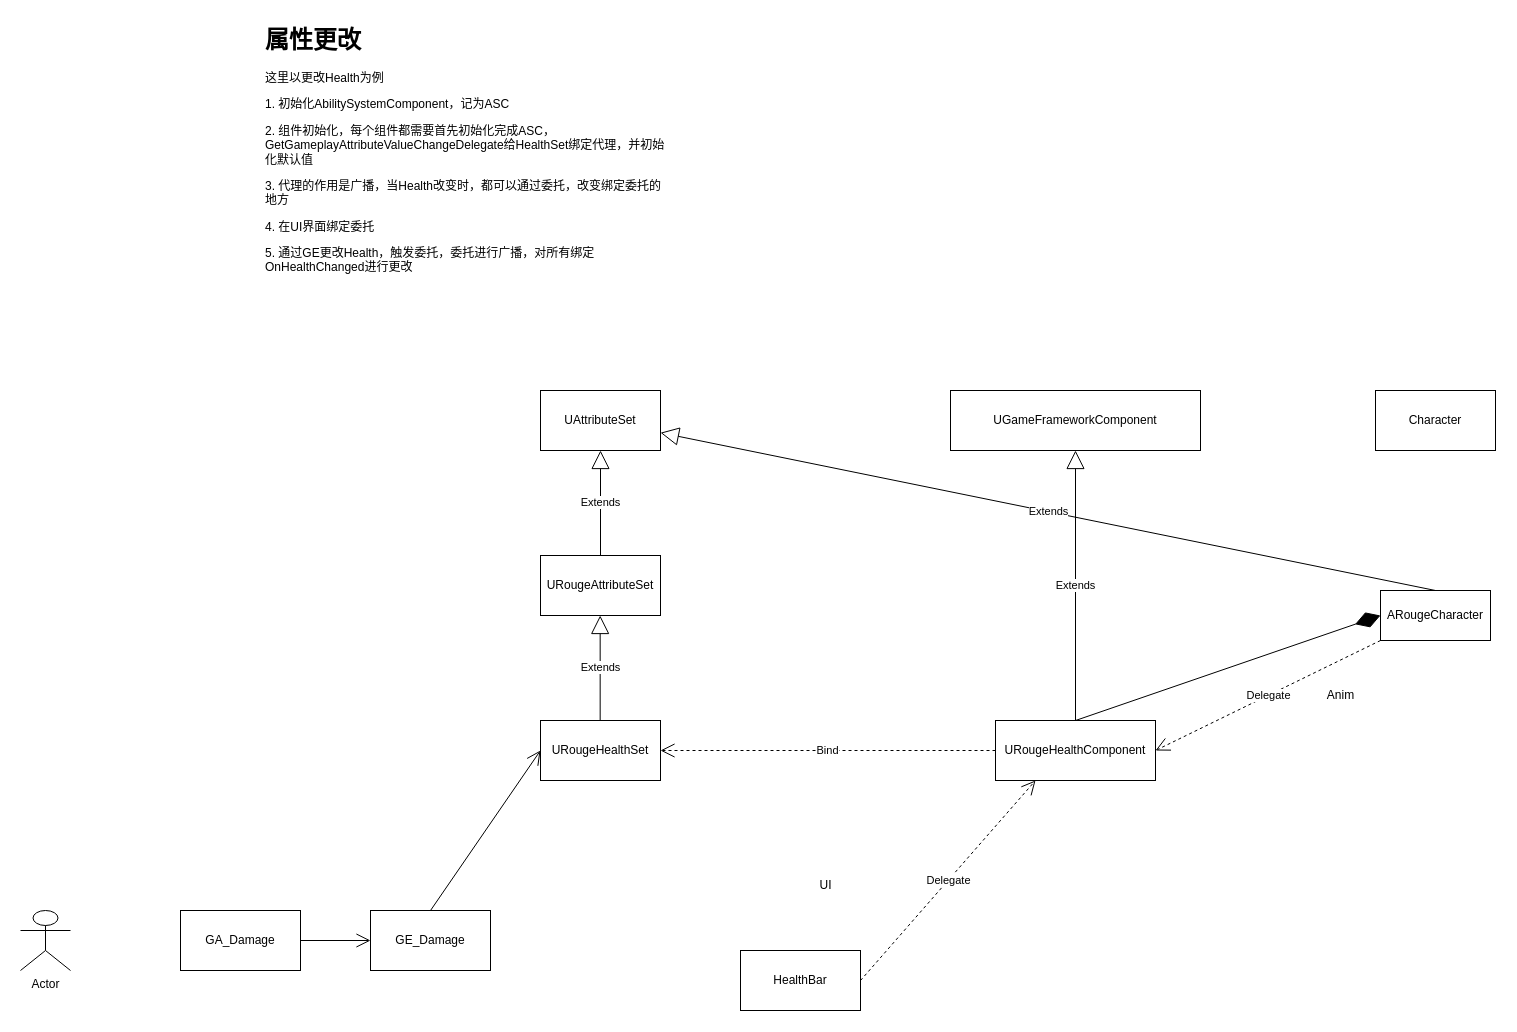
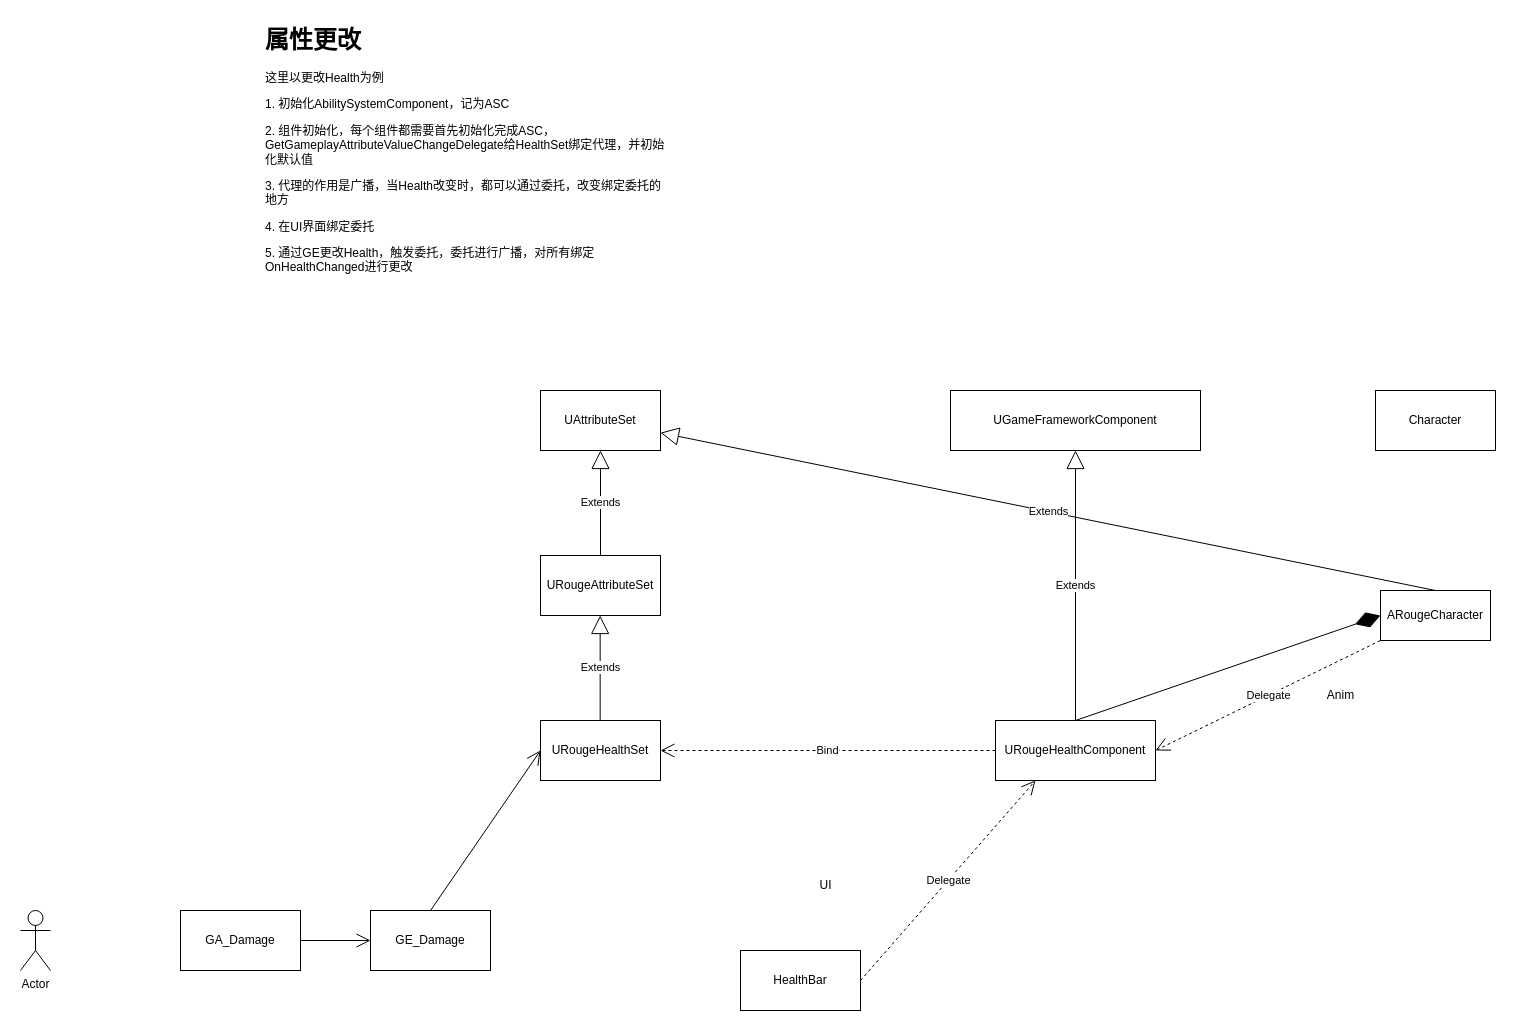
node "Actor": size 50x60 -> 30x60
